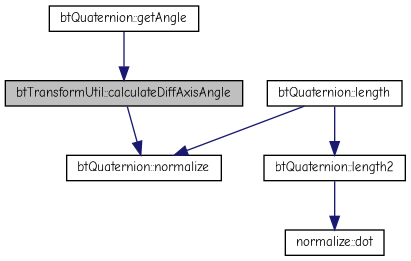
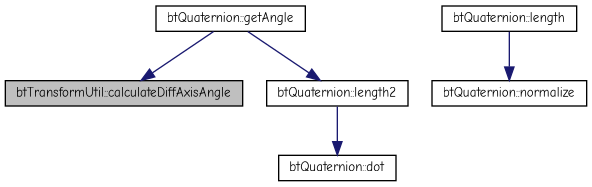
edge "btTransformUtil::calculateDiffAxisAngle" -> "btQuaternion::normalize": removed
edge "btQuaternion::length" -> "btQuaternion::length2": now "btQuaternion::getAngle" -> "btQuaternion::length2"
node "normalize::dot": label "normalize::dot" -> "btQuaternion::dot"
